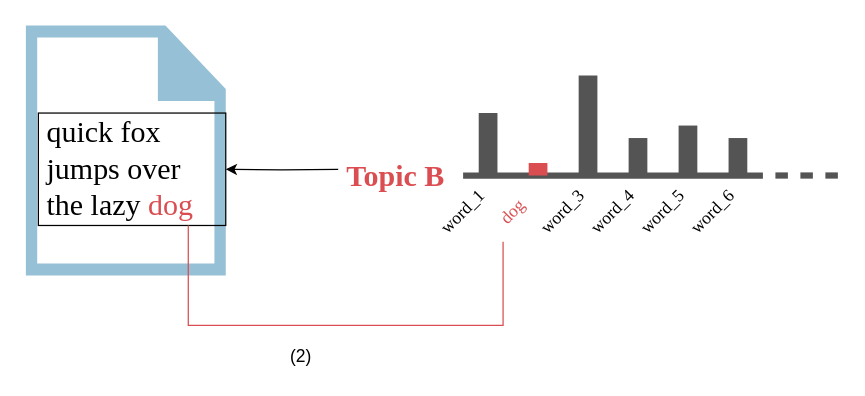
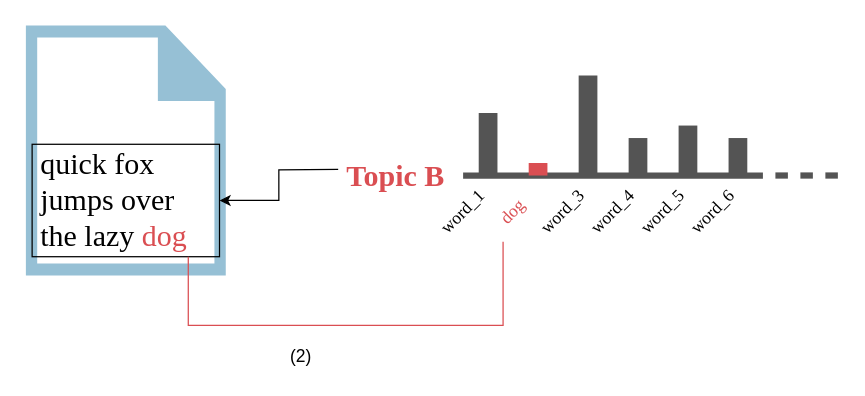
node "quick fox jumps over the lazy dog": moved (132, 169) -> (126, 201)
